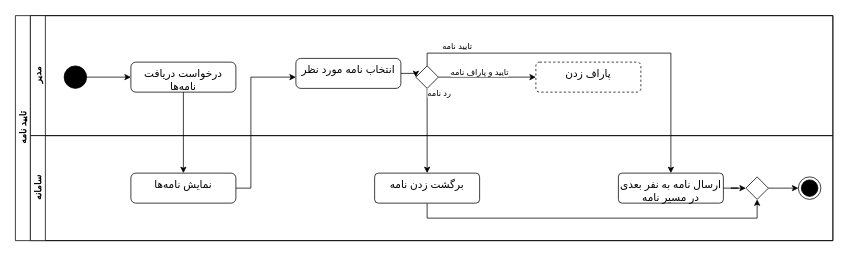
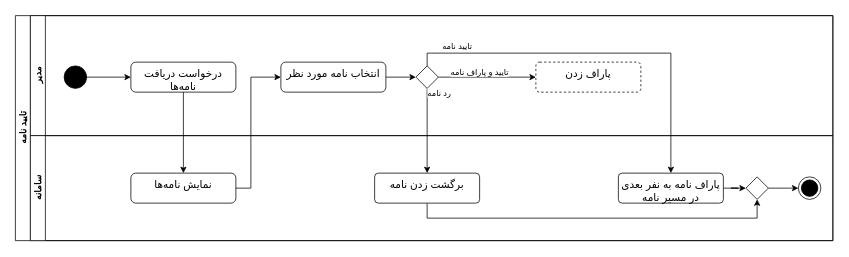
node "انتخاب نامه مورد نظر": moved (348, 73) -> (333, 77)
node "ارسال نامه به نفر بعدی در مسیر نامه": label "ارسال نامه به نفر بعدی در مسیر نامه" -> "پاراف نامه به نفر بعدی در مسیر نامه"
